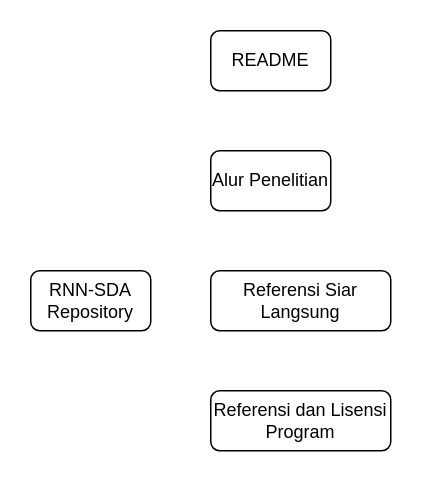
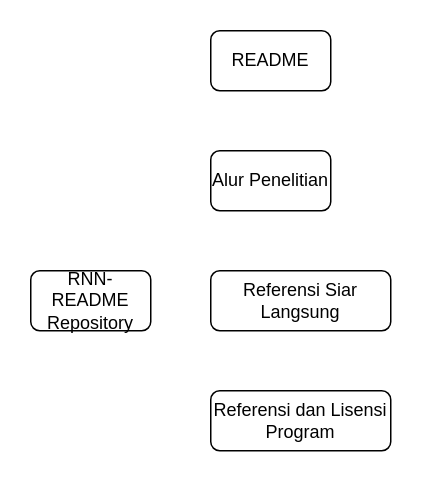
node "RNN-SDA Repository": label "RNN-SDA Repository" -> "RNN-README Repository"
